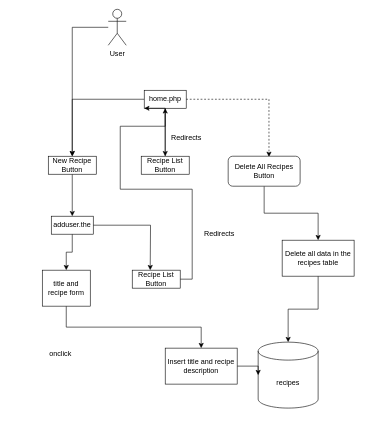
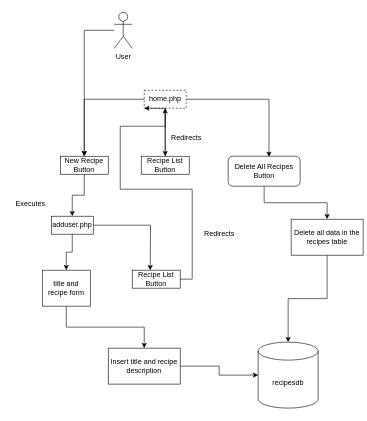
node "User": moved (117, 27) -> (123, 30)
node "home.php": style solid -> dashed
edge "home.php" -> "Delete All Recipes Button": style dashed -> solid
node "New Recipe Button": moved (72, 165) -> (84, 165)
node "Executes": added
node "adduser.the": label "adduser.the" -> "adduser.php"
node "Delete all data in the recipes table": moved (318, 258) -> (327, 237)
node "onclick": removed
node "Insert title and recipe description": moved (201, 366) -> (144, 366)
node "recipes": label "recipes" -> "recipesdb"
